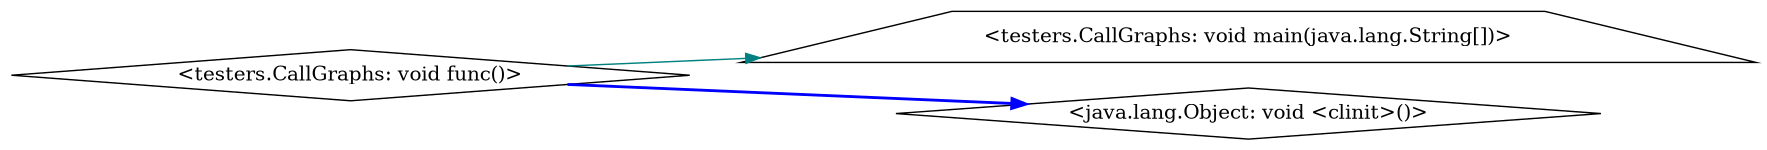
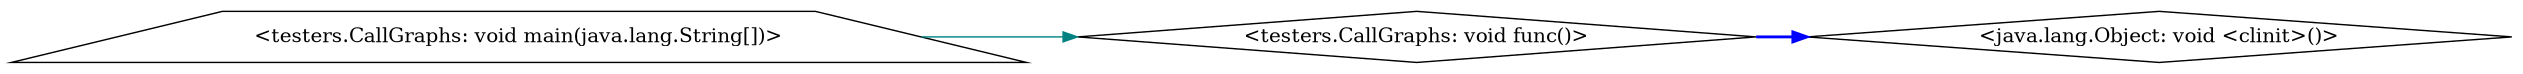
edge "<testers.CallGraphs: void func()>" -> "<testers.CallGraphs: void main(java.lang.String[])>": reversed
